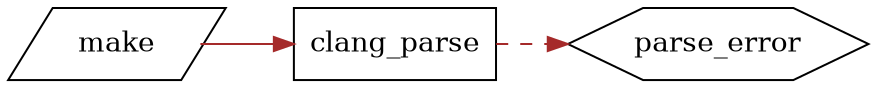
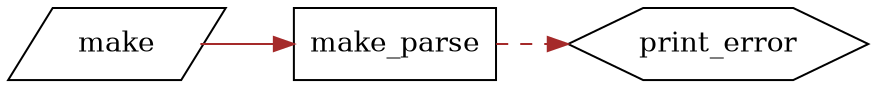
node "clang_parse": label "clang_parse" -> "make_parse"
node "parse_error": label "parse_error" -> "print_error"
